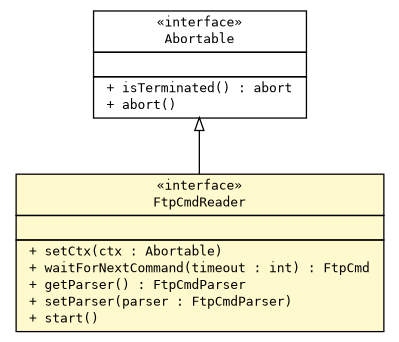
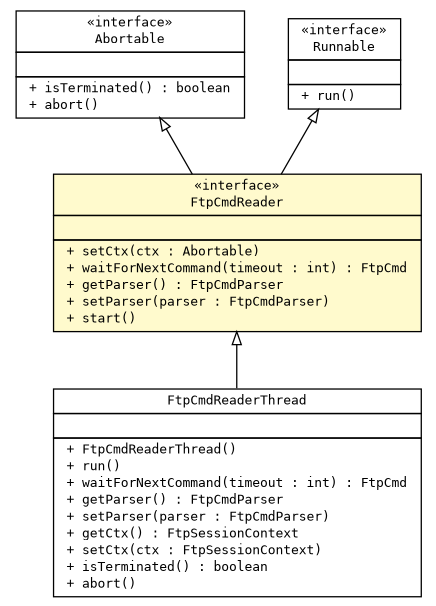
node "Runnable": added
node "Abortable": text "+ isTerminated() : abort" -> "+ isTerminated() : boolean"
node "FtpCmdReaderThread": added
